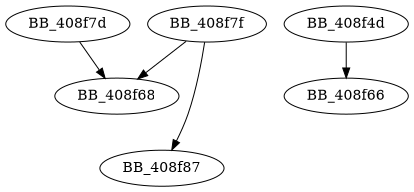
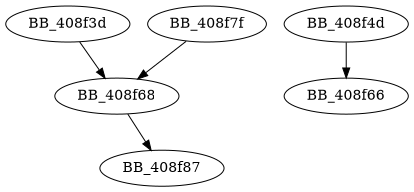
node "BB_408f7d": label "BB_408f7d" -> "BB_408f3d"
edge "BB_408f7f" -> "BB_408f87": now "BB_408f68" -> "BB_408f87"
